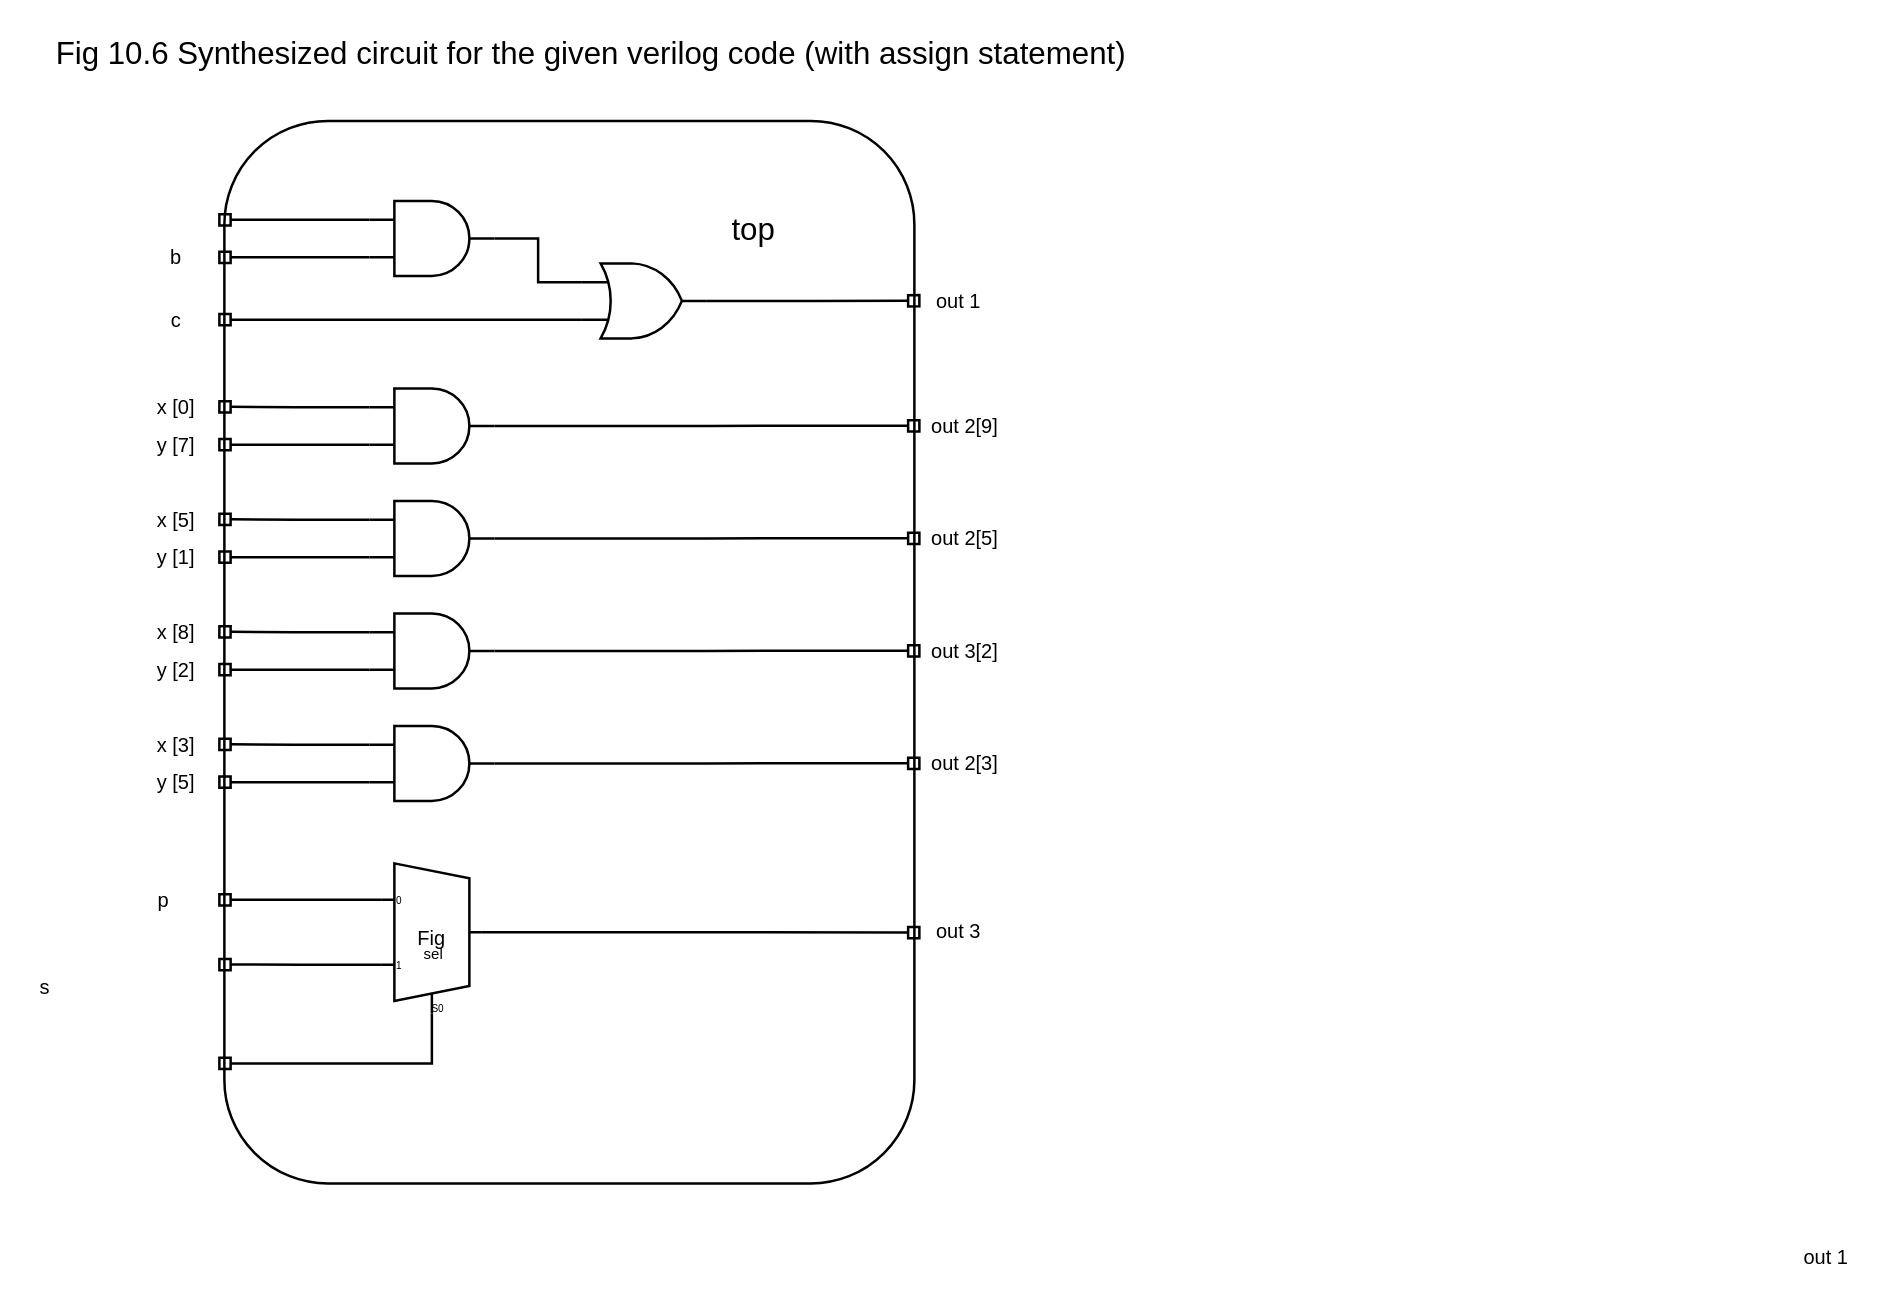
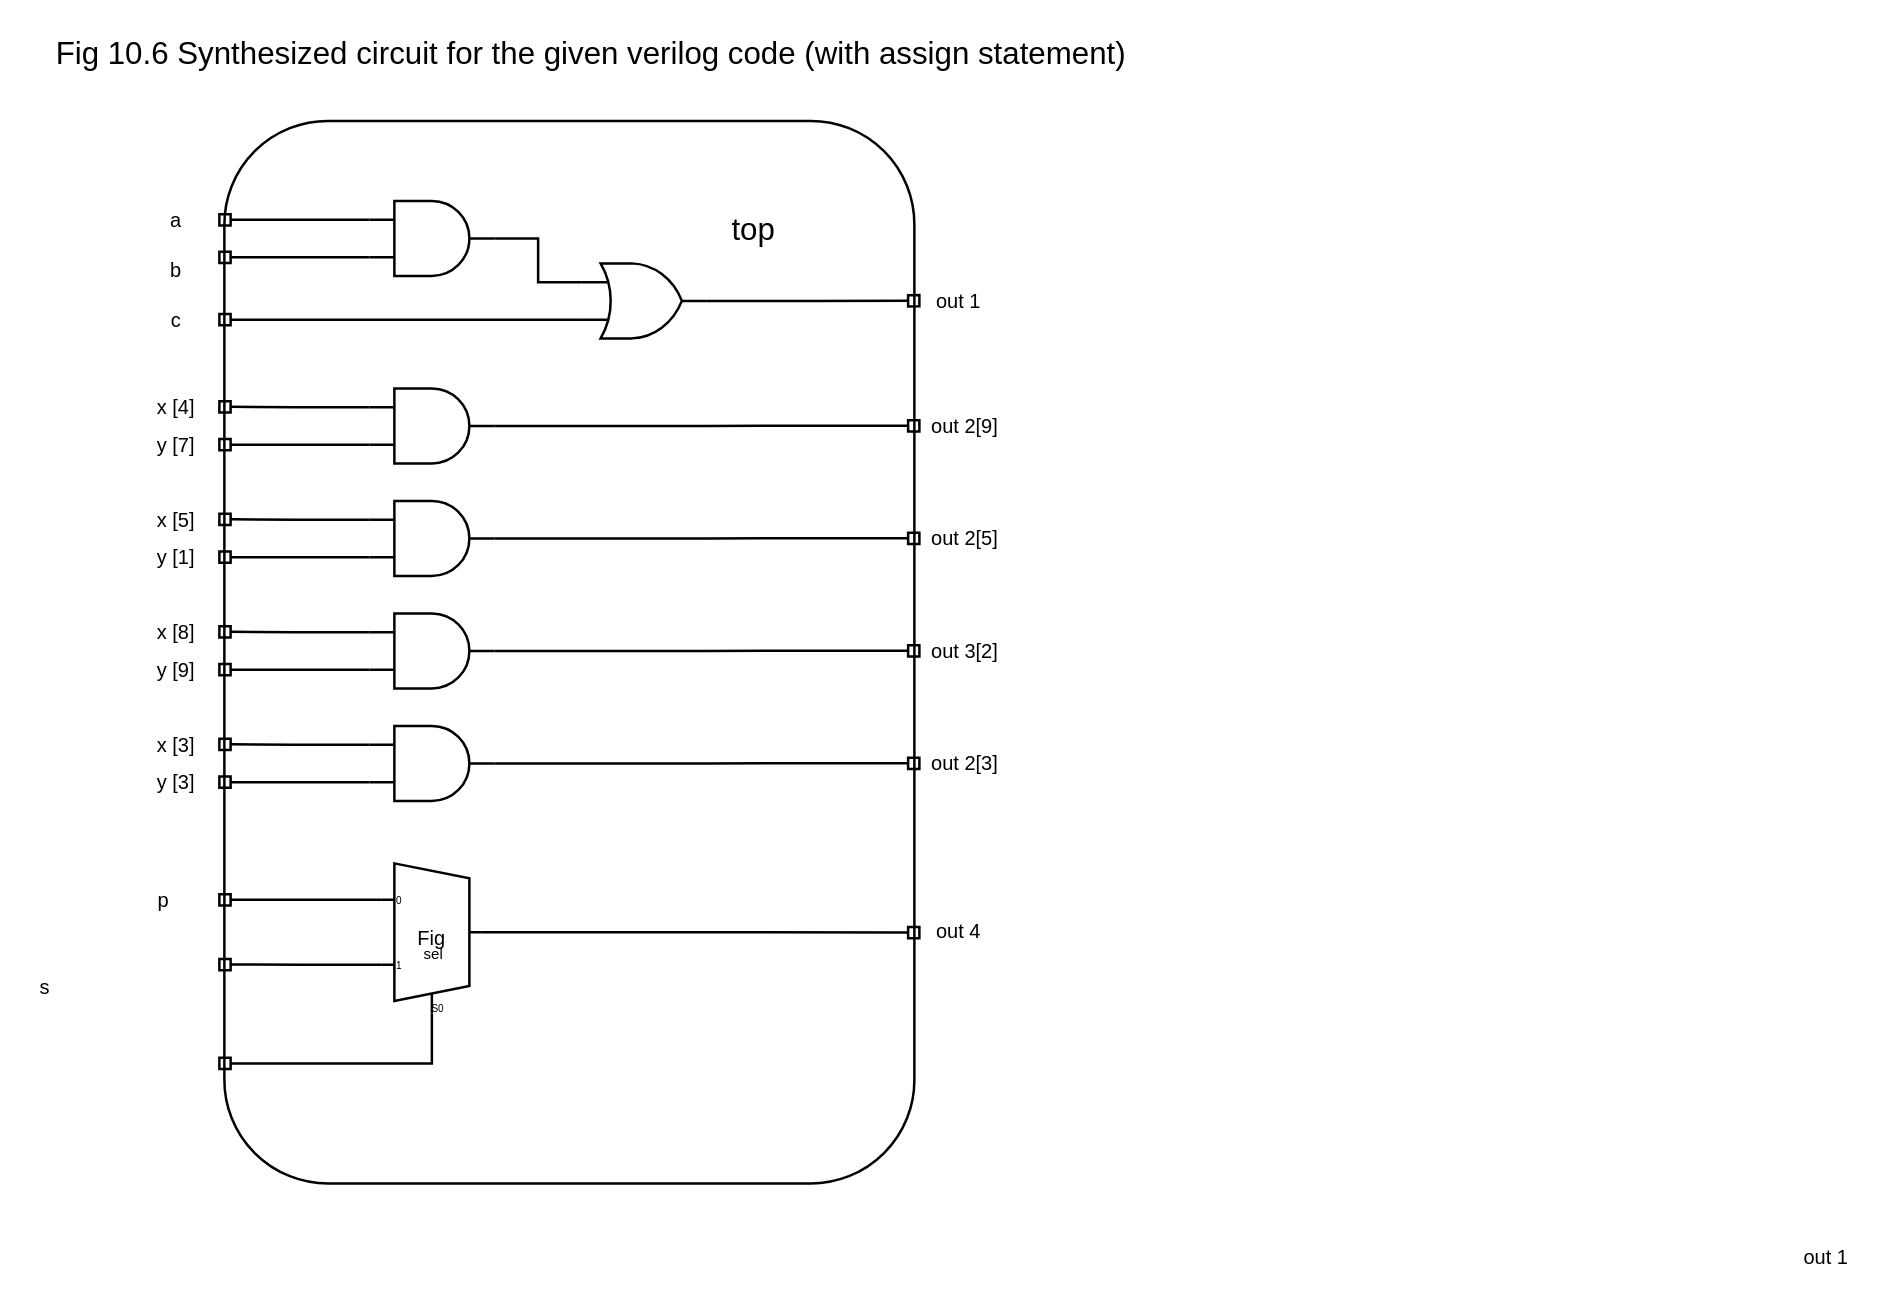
node "a": added
node "b": moved (176, 257) -> (176, 269)
node "x [0]": label "x [0]" -> "x [4]"
node "y [2]": label "y [2]" -> "y [9]"
node "y [5]": label "y [5]" -> "y [3]"
node "out 3": label "out 3" -> "out 4"
